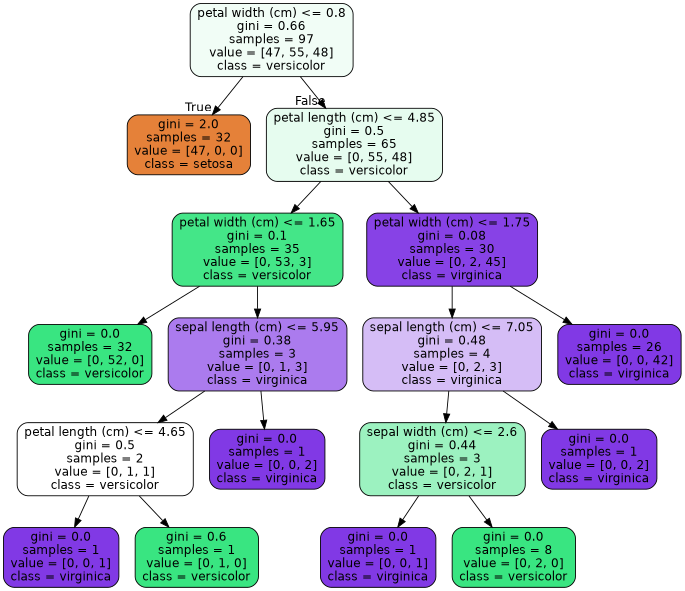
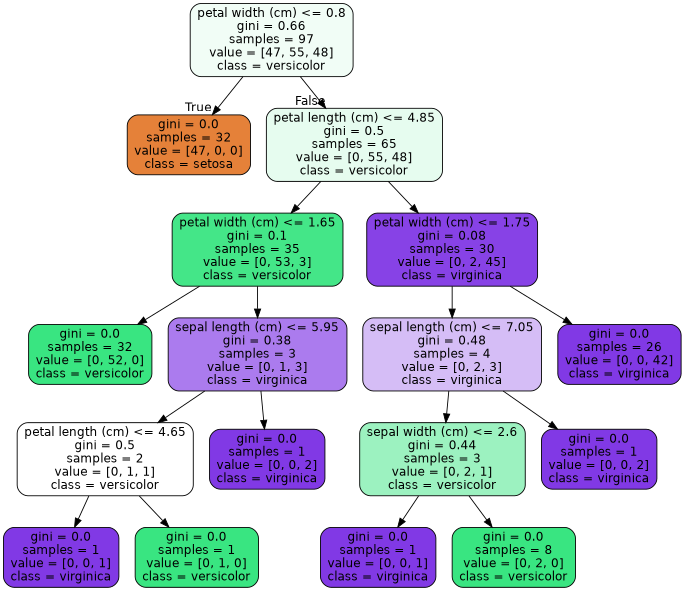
node "gini = 2.0 samples = 32 value = [47, 0, 0] class = setosa": label "gini = 2.0 samples = 32 value = [47, 0, 0] class = setosa" -> "gini = 0.0 samples = 32 value = [47, 0, 0] class = setosa"
node "gini = 0.6 samples = 1 value = [0, 1, 0] class = versicolor": label "gini = 0.6 samples = 1 value = [0, 1, 0] class = versicolor" -> "gini = 0.0 samples = 1 value = [0, 1, 0] class = versicolor"
